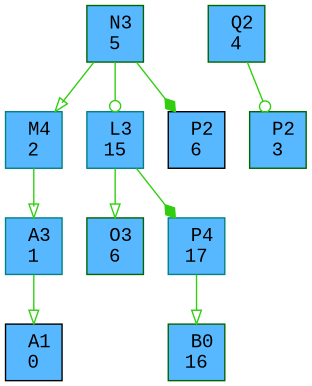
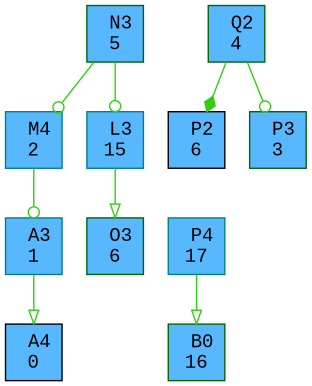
edge "N3 5" -> "P2 6": now "Q2 4" -> "P2 6"
edge "N3 5" -> "M4 2": arrowhead onormal -> odot
node "P2 3": label "P2 3" -> "P3 3"
edge "L3 15" -> "P4 17": removed
edge "M4 2" -> "A3 1": arrowhead onormal -> odot
node "A1 0": label "A1 0" -> "A4 0"
